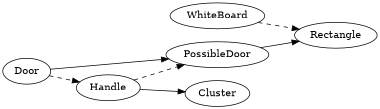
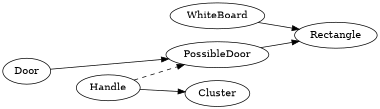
edge "WhiteBoard" -> "Rectangle": style dashed -> solid
edge "Door" -> "Handle": removed
